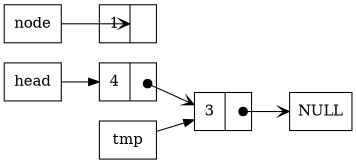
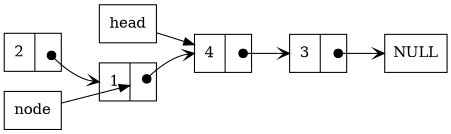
edge "node" -> "1": arrowhead vee -> normal
node "2": added
edge "4" -- "1": added
node "tmp": removed
